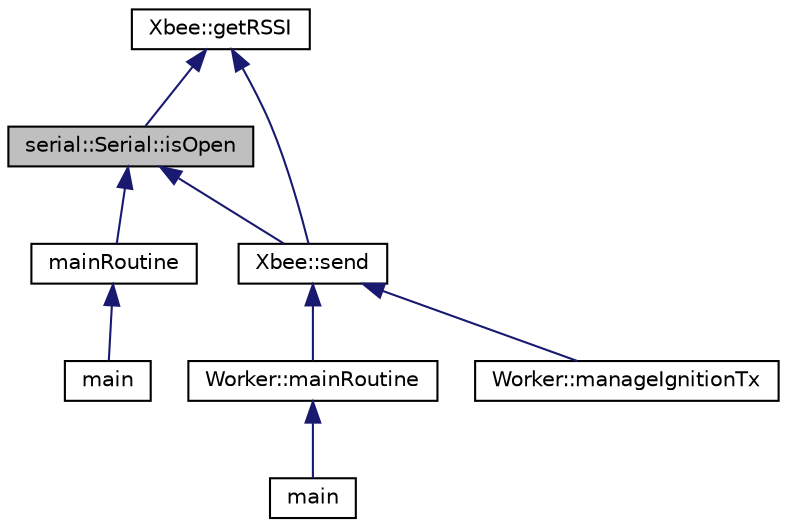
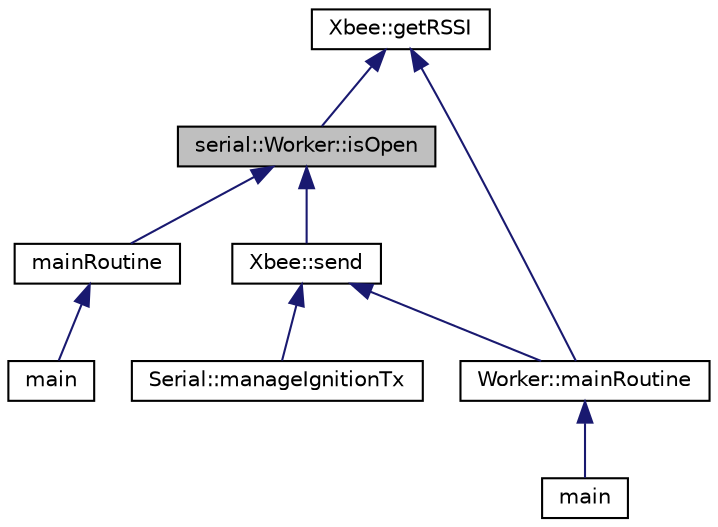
node "serial::Serial::isOpen": label "serial::Serial::isOpen" -> "serial::Worker::isOpen"
edge "Xbee::send" -> "Xbee::getRSSI": now "Worker::mainRoutine" -> "Xbee::getRSSI"
node "Worker::manageIgnitionTx": label "Worker::manageIgnitionTx" -> "Serial::manageIgnitionTx"
